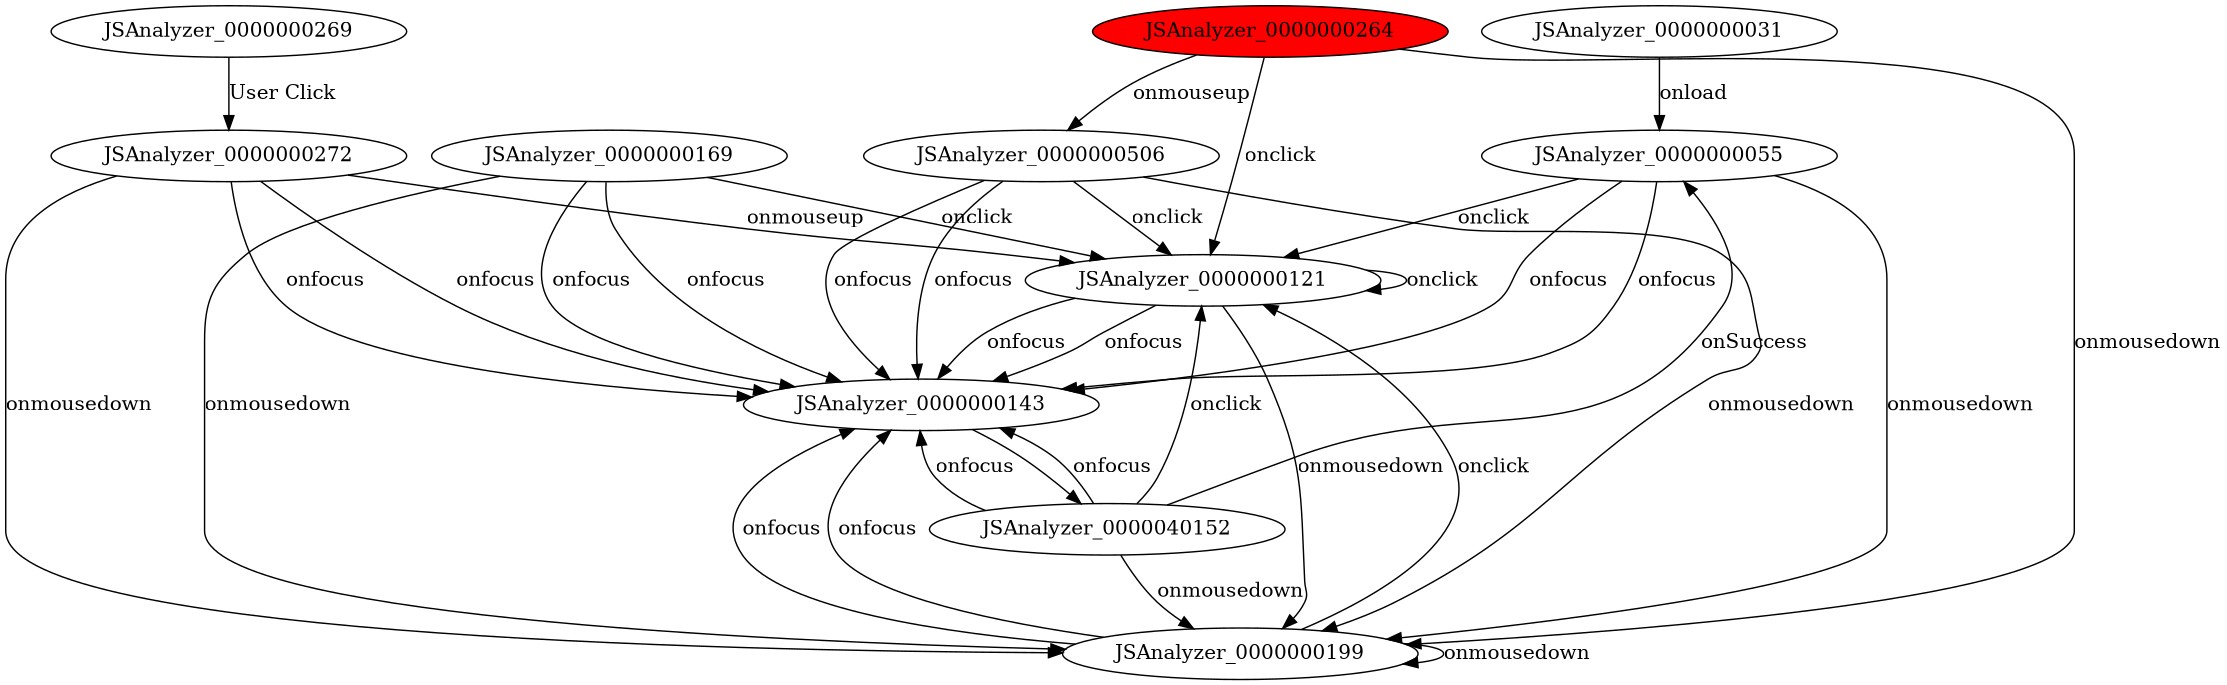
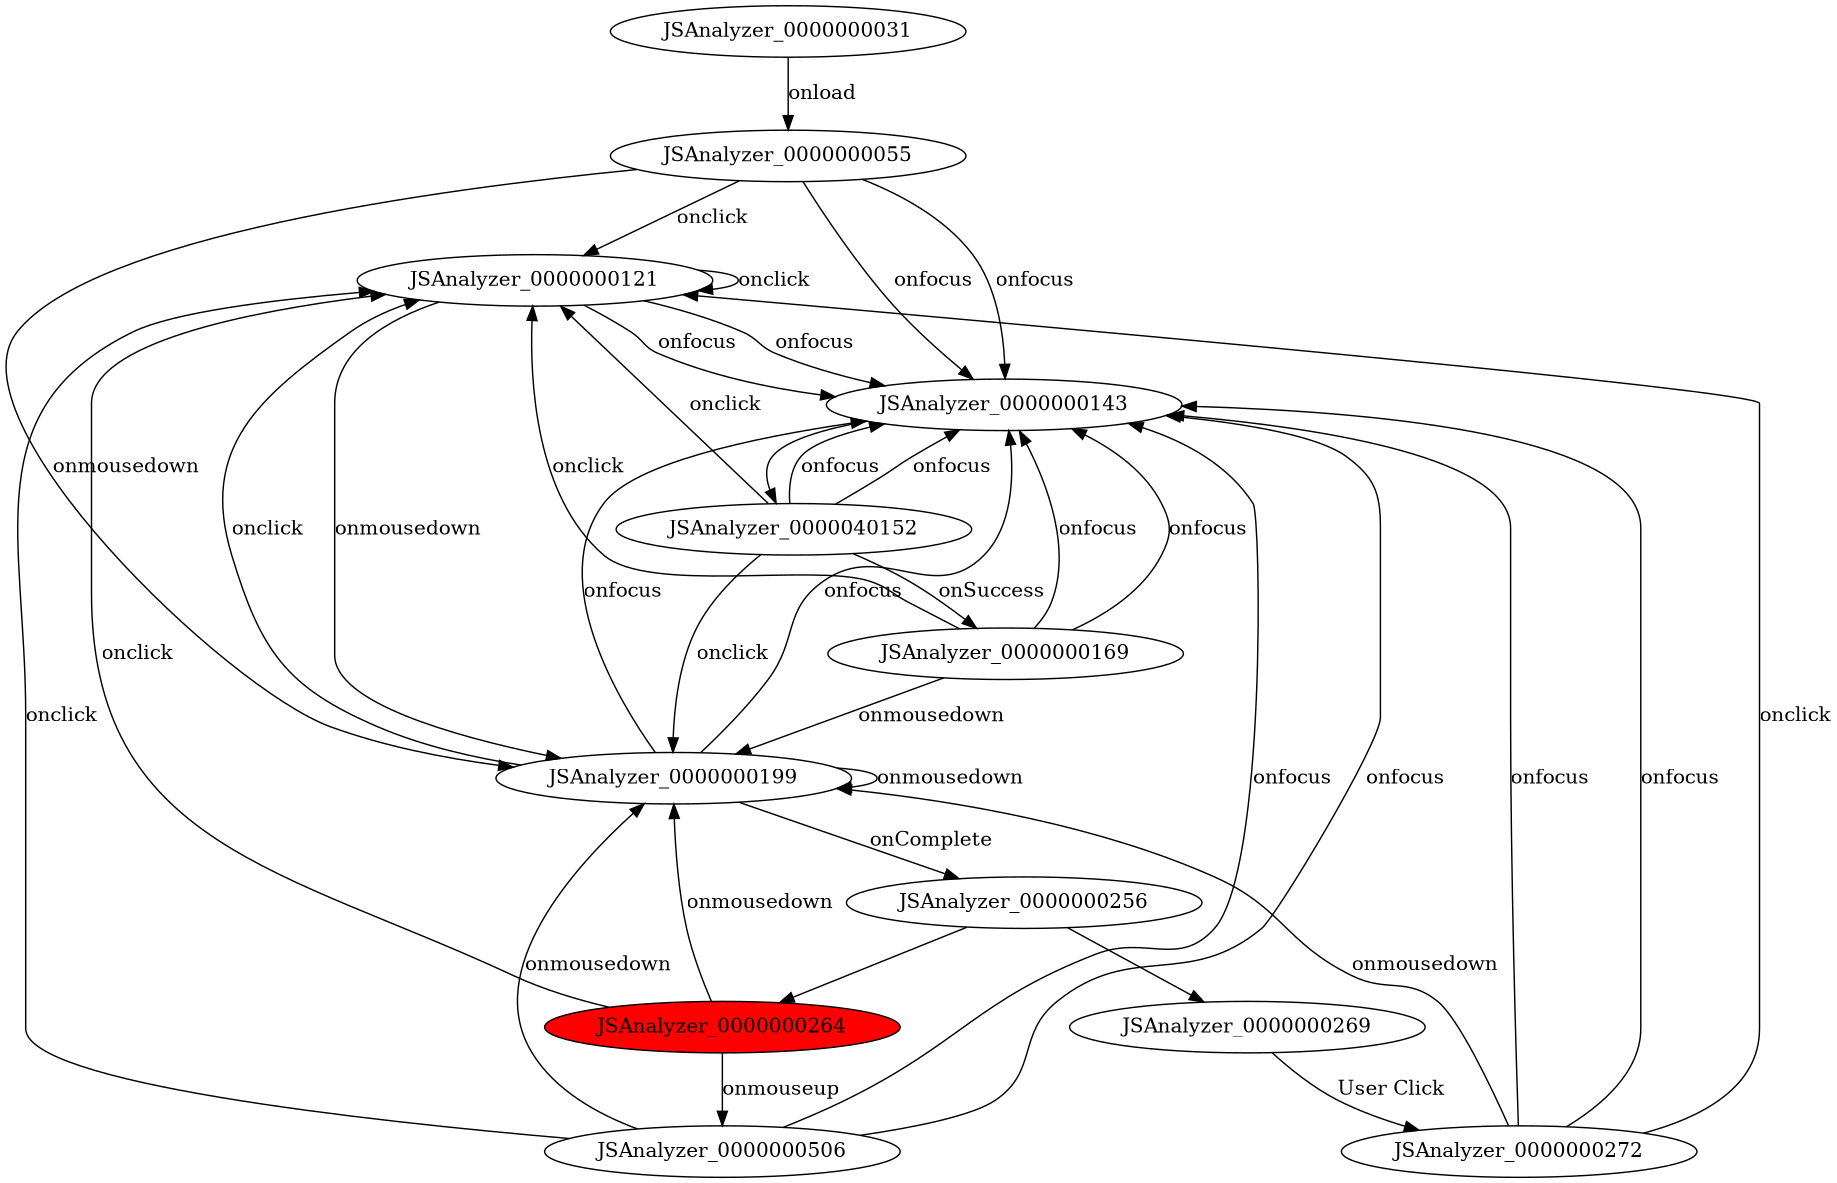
edge "JSAnalyzer_0000000272" -> "JSAnalyzer_0000000121": label "onmouseup" -> "onclick"
edge "JSAnalyzer_0000040152" -> "JSAnalyzer_0000000055": now "JSAnalyzer_0000040152" -> "JSAnalyzer_0000000169"
edge "JSAnalyzer_0000040152" -> "JSAnalyzer_0000000199": label "onmousedown" -> "onclick"
node "JSAnalyzer_0000000256": added
